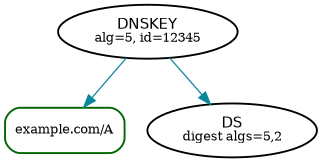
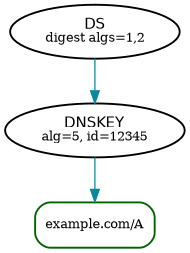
edge "DNSKEY" -> "DS": reversed
node "DS": text "digest algs=5,2" -> "digest algs=1,2"
